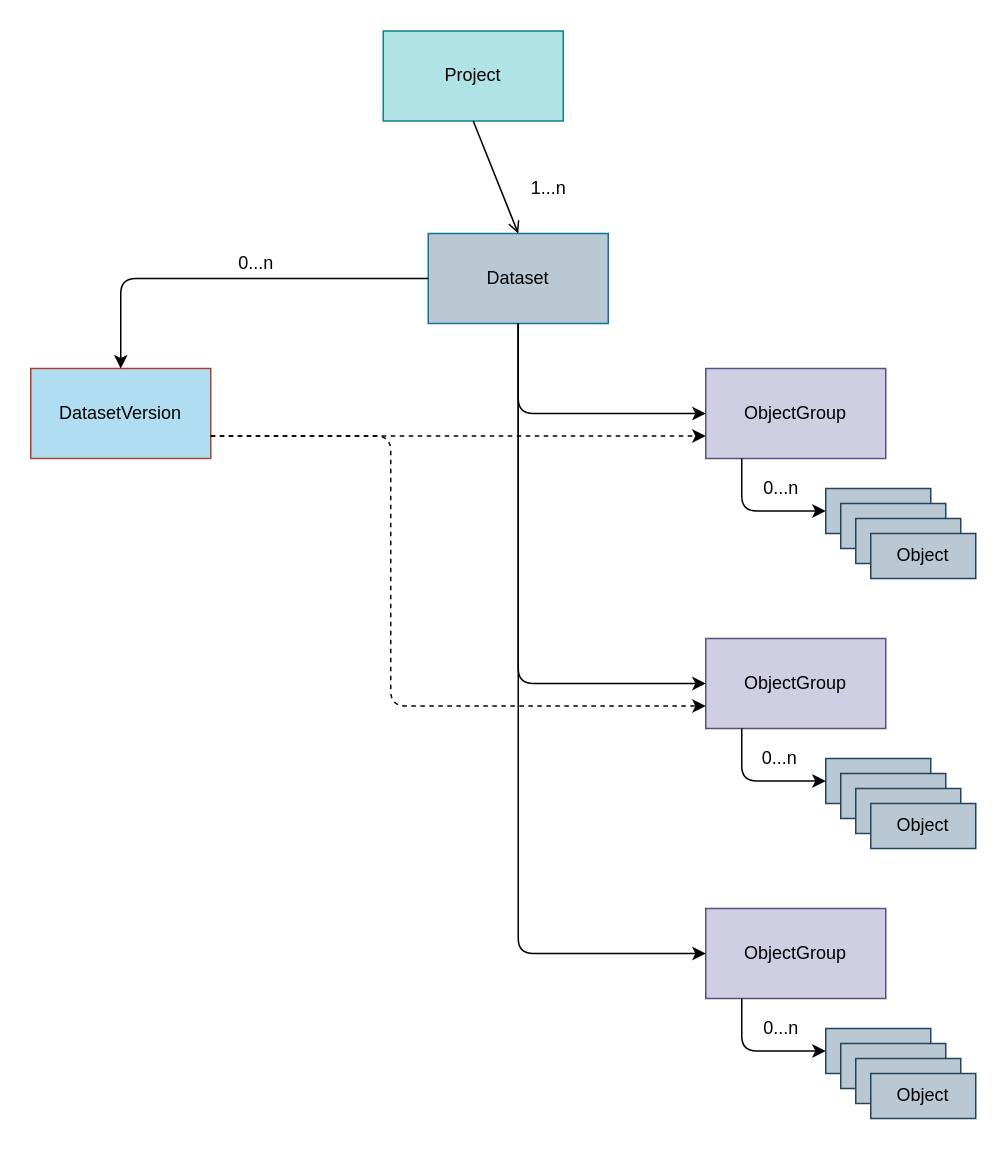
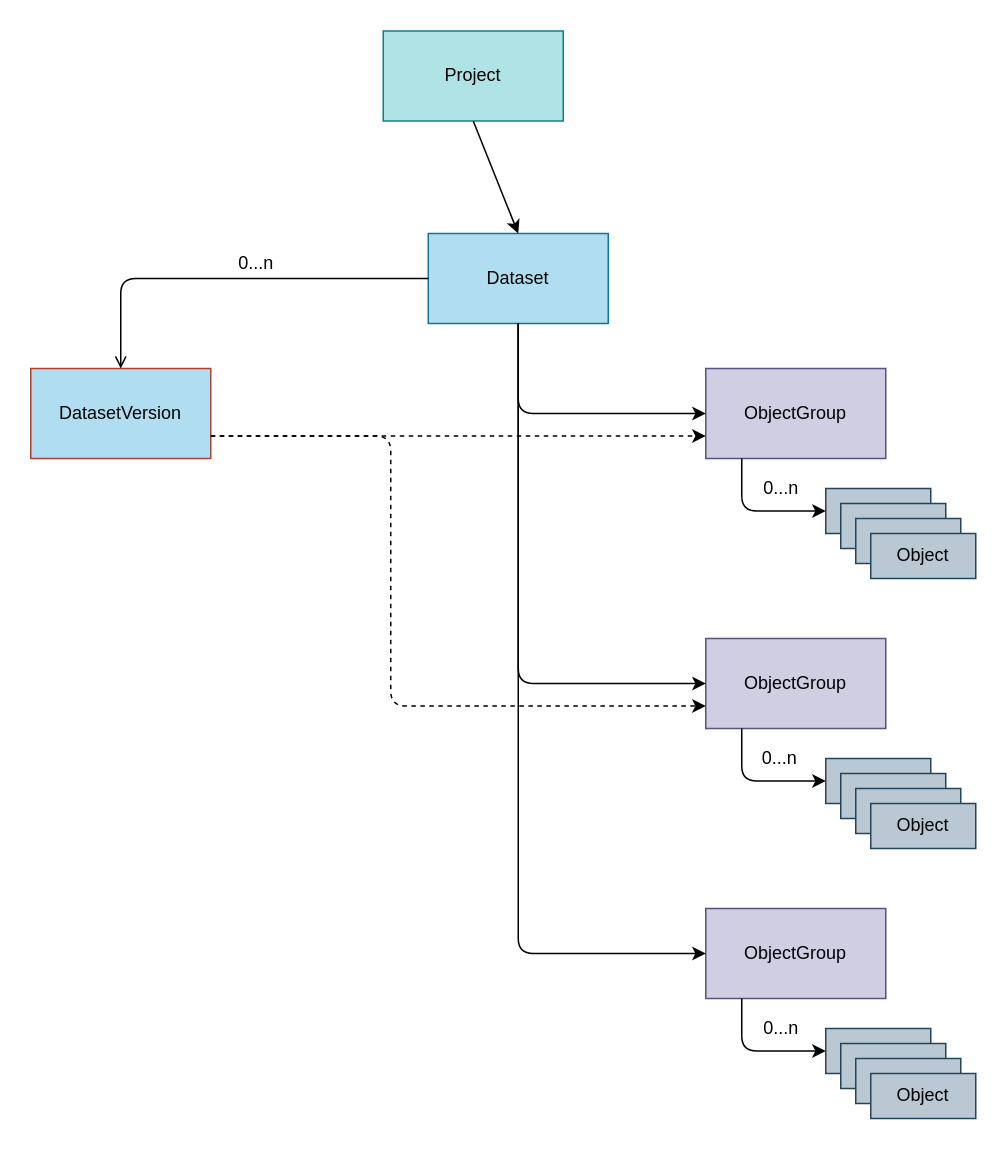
node "1...n": removed
edge "Project" -> "Dataset": arrowhead open -> classic
node "Dataset": fillcolor #bac8d3 -> #b1ddf0
edge "Dataset" -> "DatasetVersion": arrowhead classic -> open
